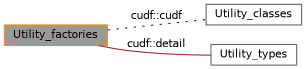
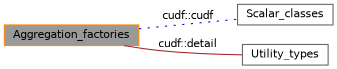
node "Utility_classes": label "Utility_classes" -> "Scalar_classes"
node "Utility_factories": label "Utility_factories" -> "Aggregation_factories"
